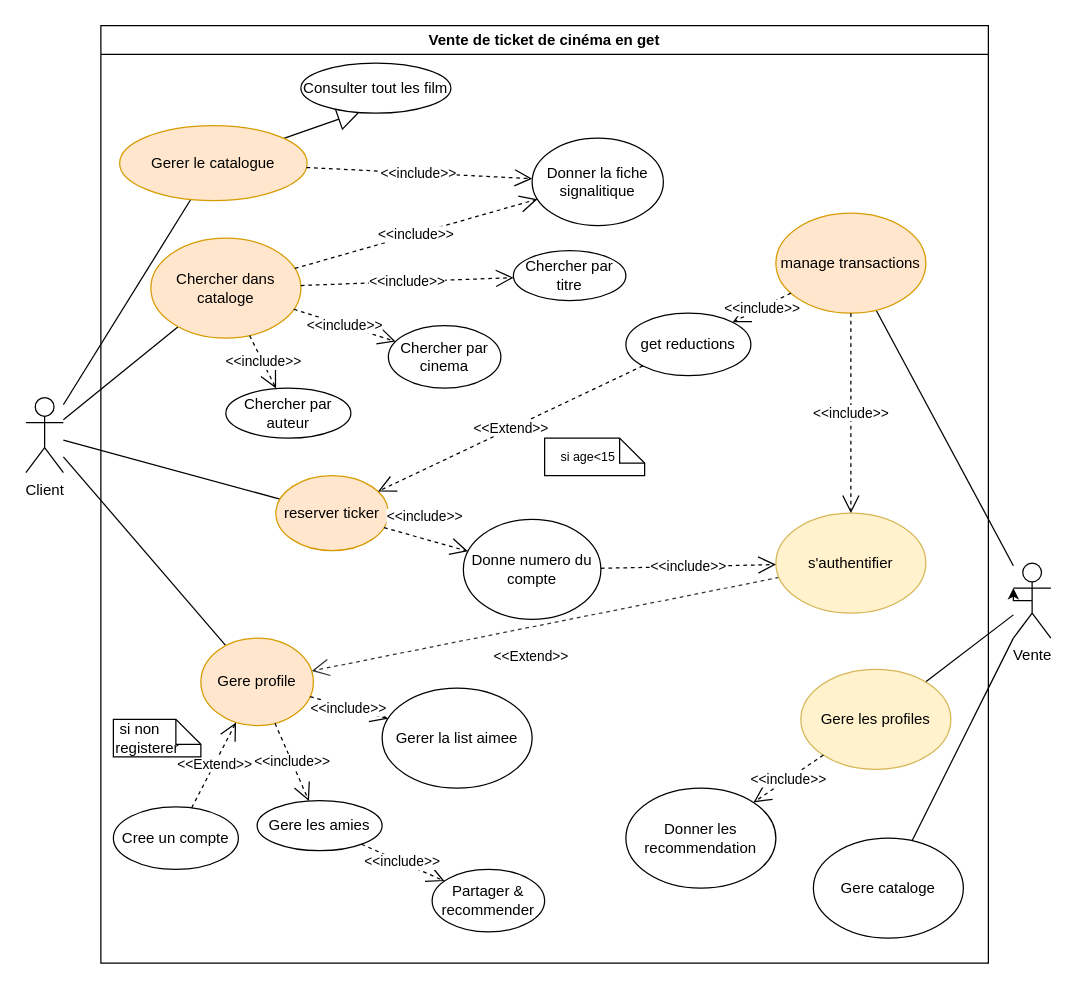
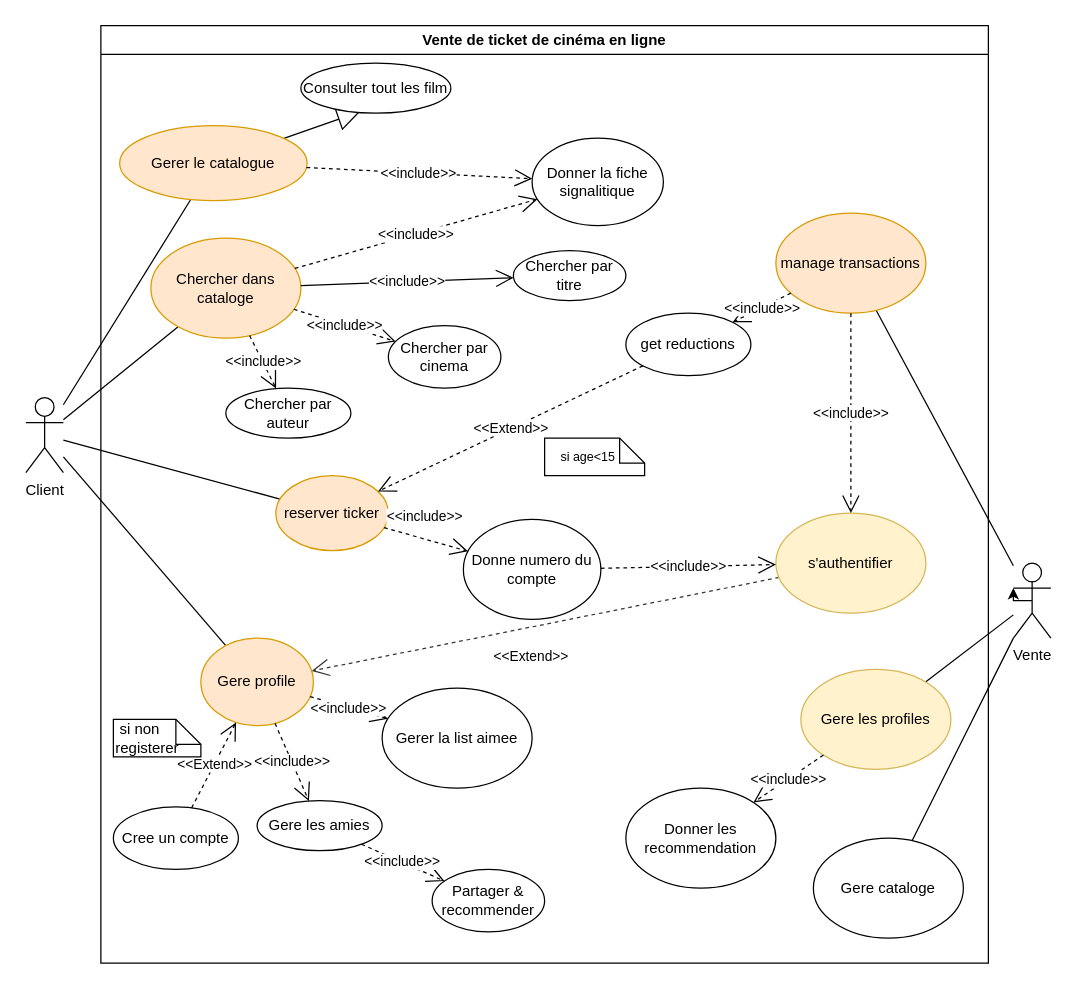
node "Vente de ticket de cinéma en get": label "Vente de ticket de cinéma en get" -> "Vente de ticket de cinéma en ligne"
edge "Chercher dans cataloge" -> "Chercher par titre": style dashed -> solid
